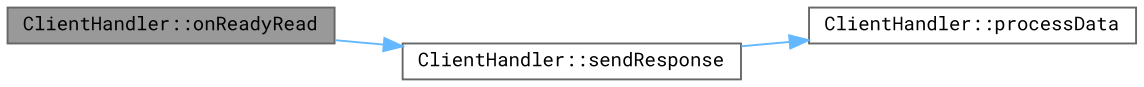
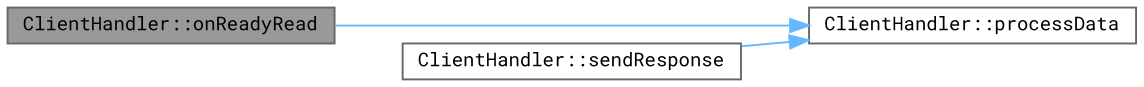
edge "ClientHandler::onReadyRead" -> "ClientHandler::sendResponse": now "ClientHandler::onReadyRead" -> "ClientHandler::processData"
